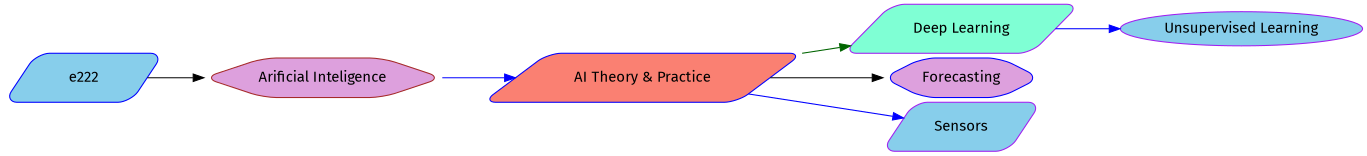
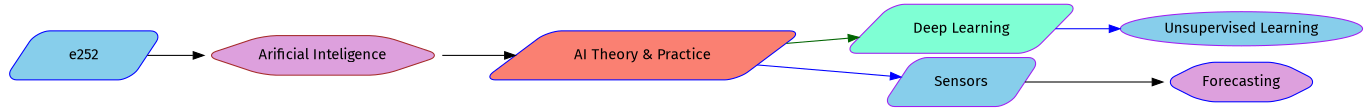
node "e222": label "e222" -> "e252"
edge "Arificial Inteligence" -> "AI Theory & Practice": color blue -> black
edge "AI Theory & Practice" -> "Forecasting": now "Sensors" -> "Forecasting"
